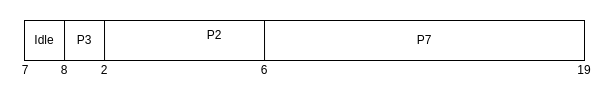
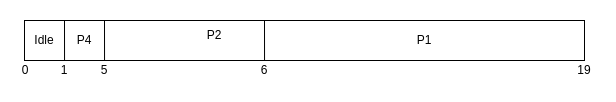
node "P3": label "P3" -> "P4"
node "P7": label "P7" -> "P1"
node "7": label "7" -> "0"
node "8": label "8" -> "1"
node "2": label "2" -> "5"
